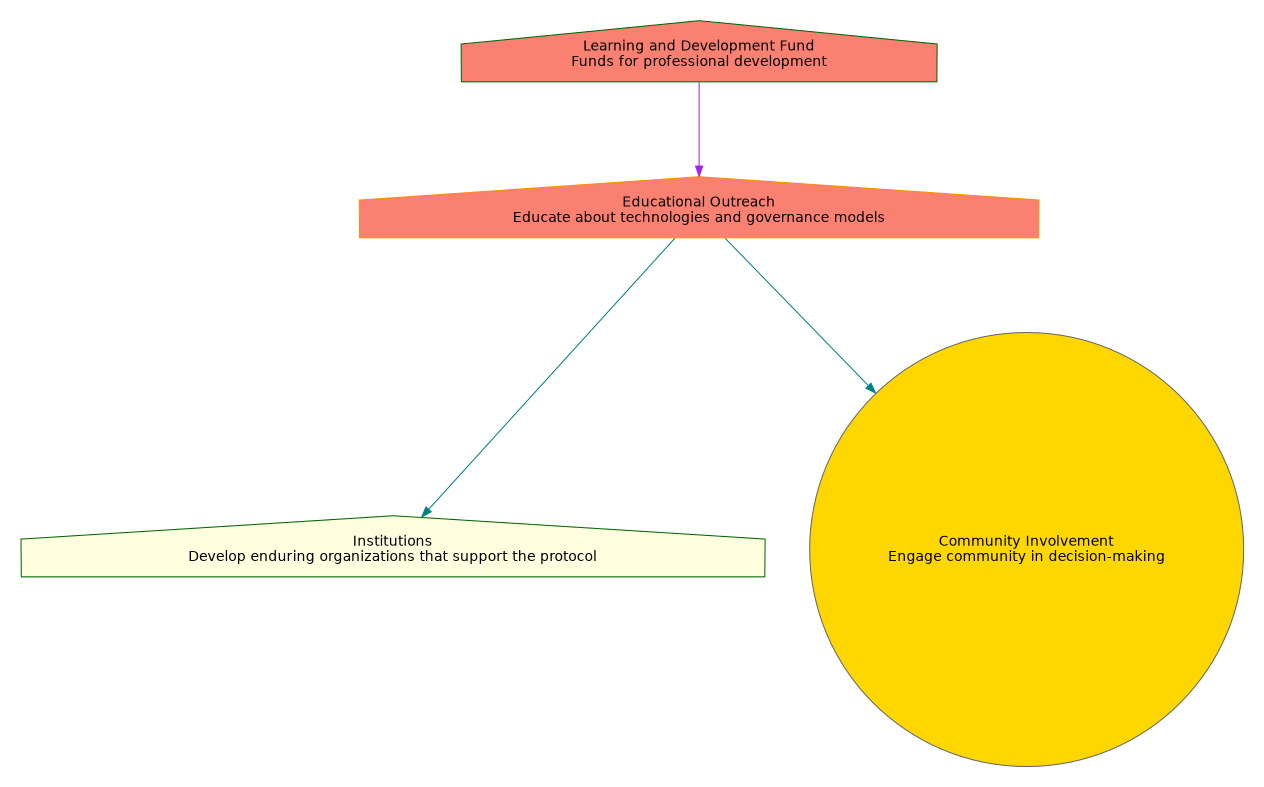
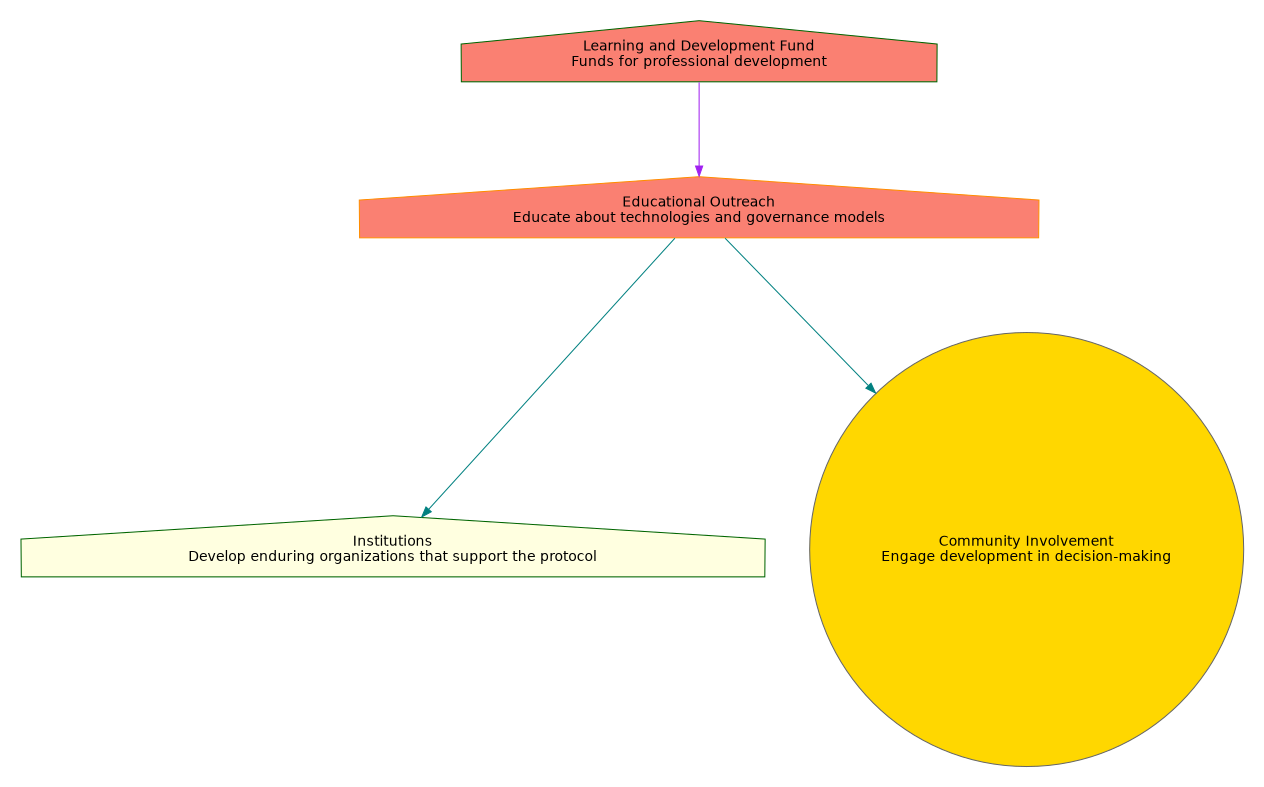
node "Community Involvement Engage community in decision-making": label "Community Involvement Engage community in decision-making" -> "Community Involvement Engage development in decision-making"
